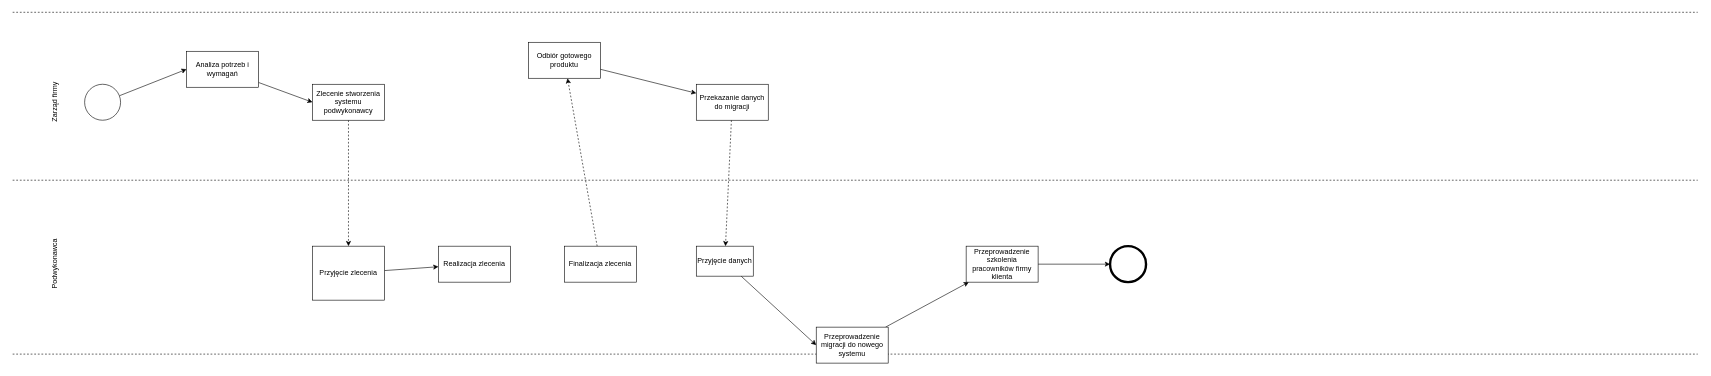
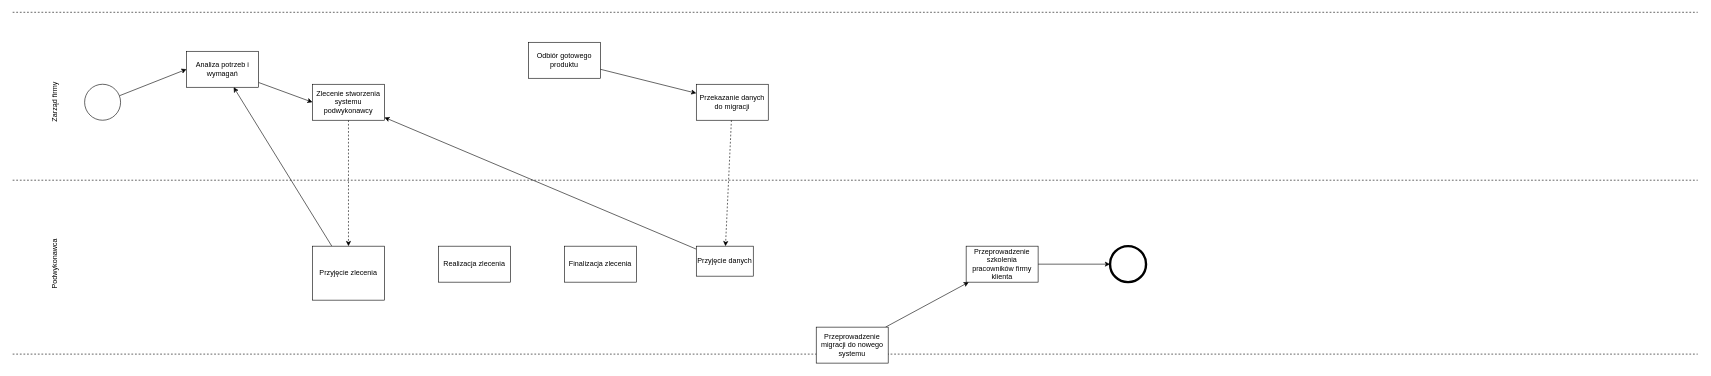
edge "Finalizacja zlecenia" -> "Odbiór gotowego produktu": removed
edge "Przyjęcie zlecenia" -> "Realizacja zlecenia": now "Przyjęcie zlecenia" -> "Analiza potrzeb i wymagań"
edge "Przyjęcie danych" -> "Przeprowadzenie migracji do nowego systemu": now "Przyjęcie danych" -> "Zlecenie stworzenia systemu podwykonawcy"
